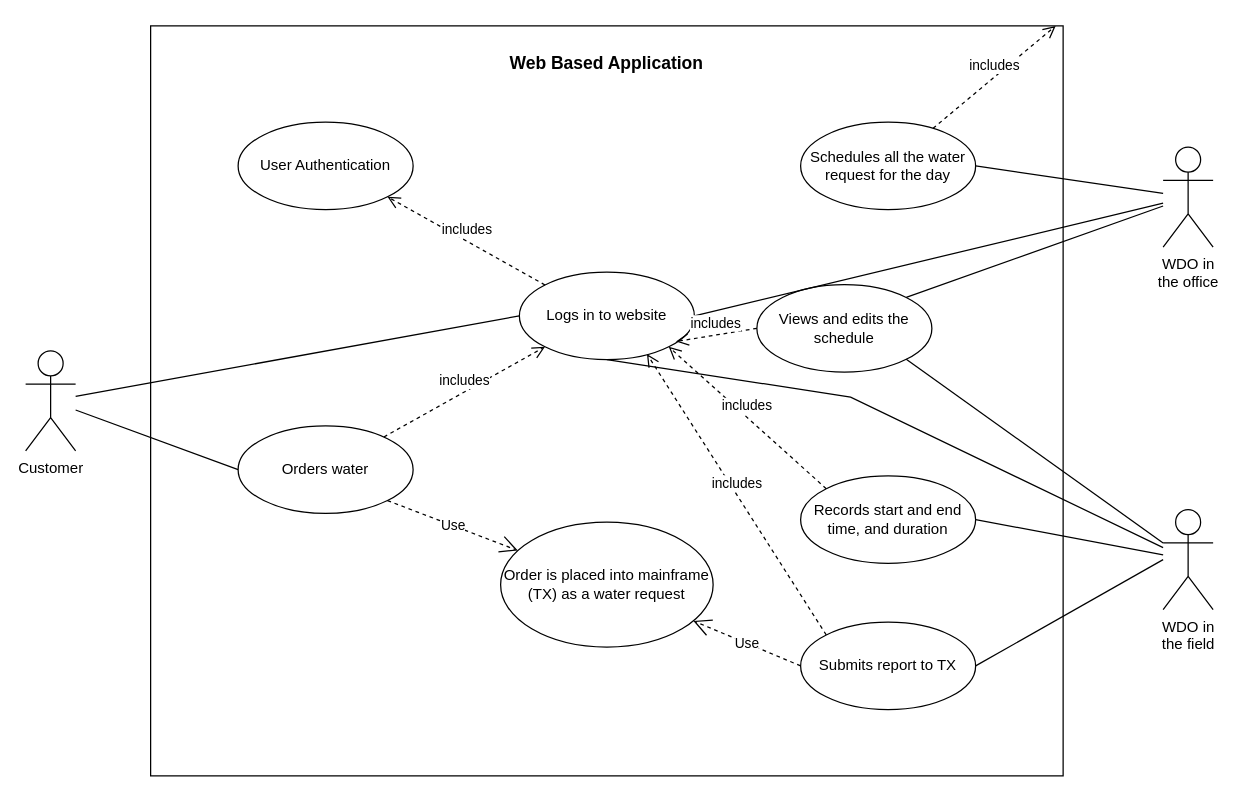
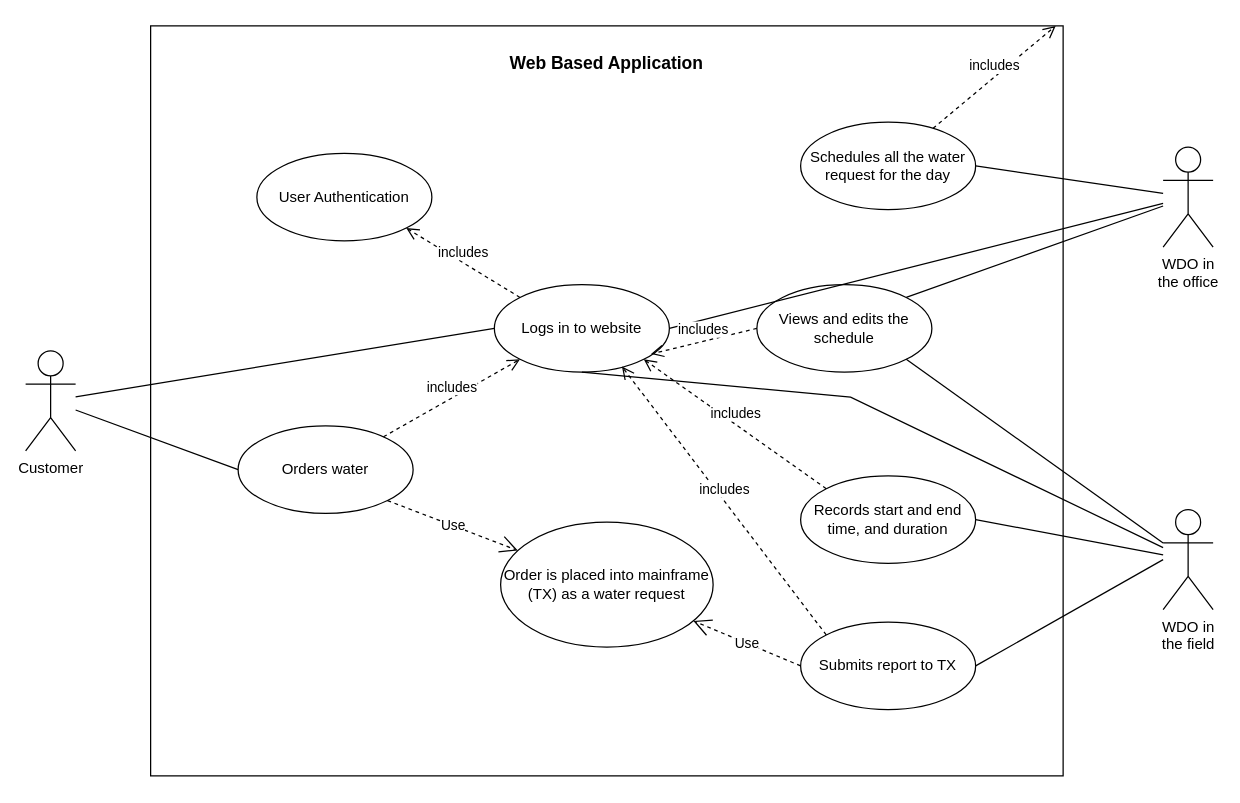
node "User Authentication": moved (326, 166) -> (344, 197)
node "Logs in to website": moved (607, 316) -> (582, 328)
